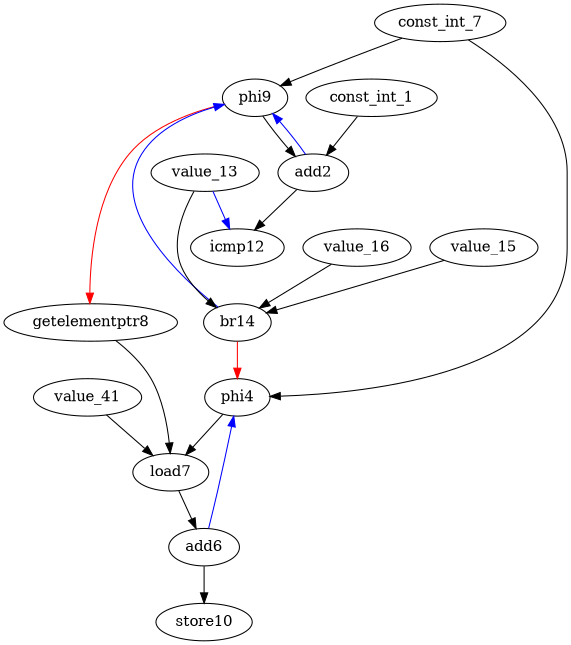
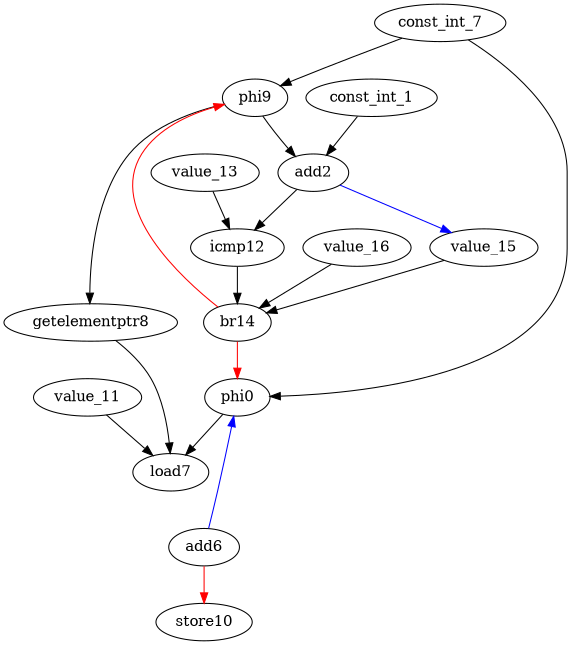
edge "add2" -> "phi9": now "add2" -> "value_15"
edge "phi9" -> "getelementptr8": color red -> black
edge "br14" -> "phi9": color blue -> red
edge "value_13" -> "icmp12": color blue -> black
edge "value_13" -> "br14": now "icmp12" -> "br14"
node "value_41": label "value_41" -> "value_11"
node "phi4": label "phi4" -> "phi0"
edge "load7" -> "add6": removed
edge "add6" -> "store10": color black -> red
